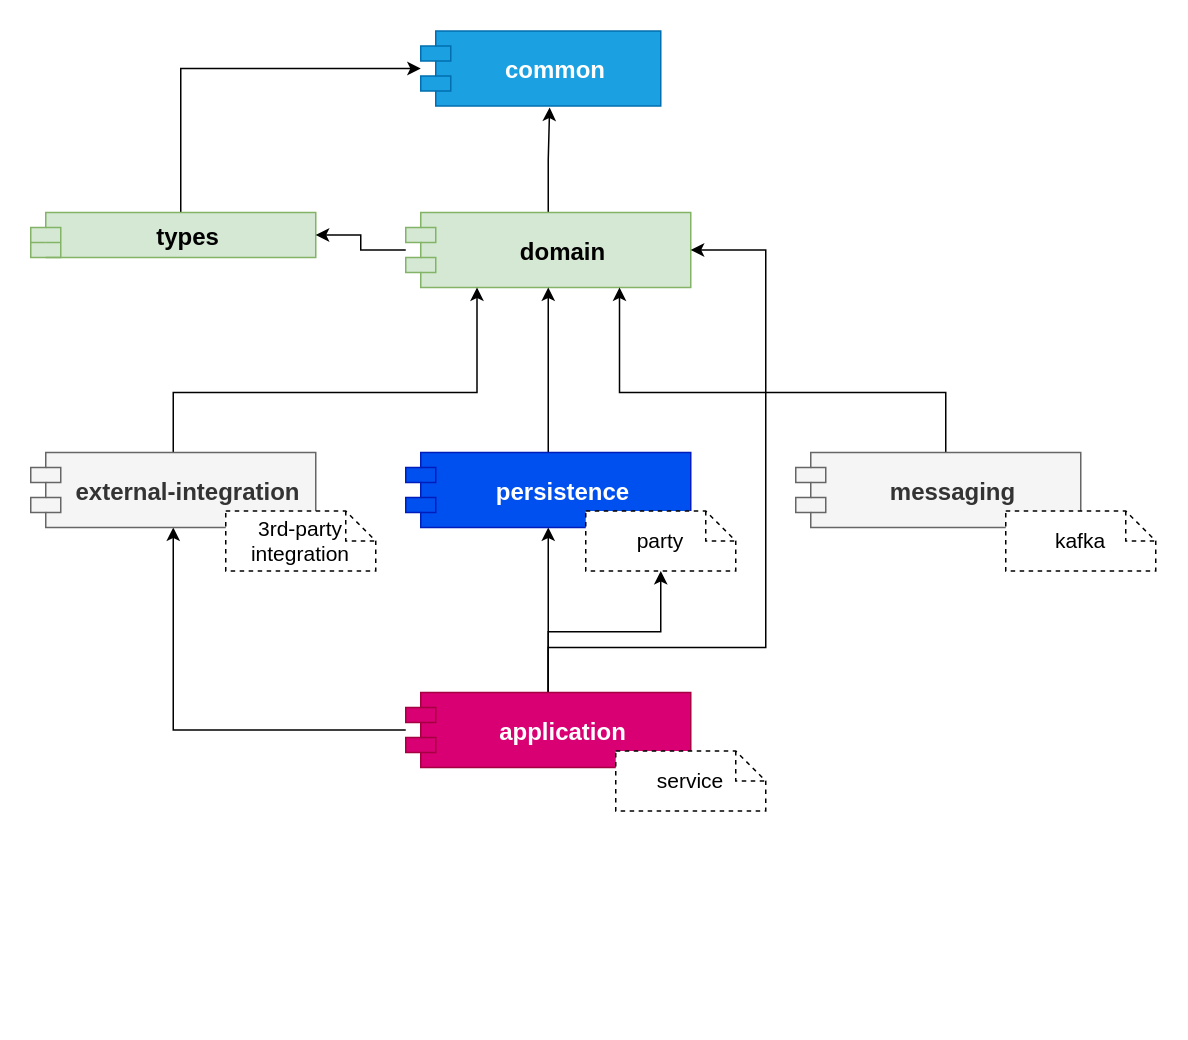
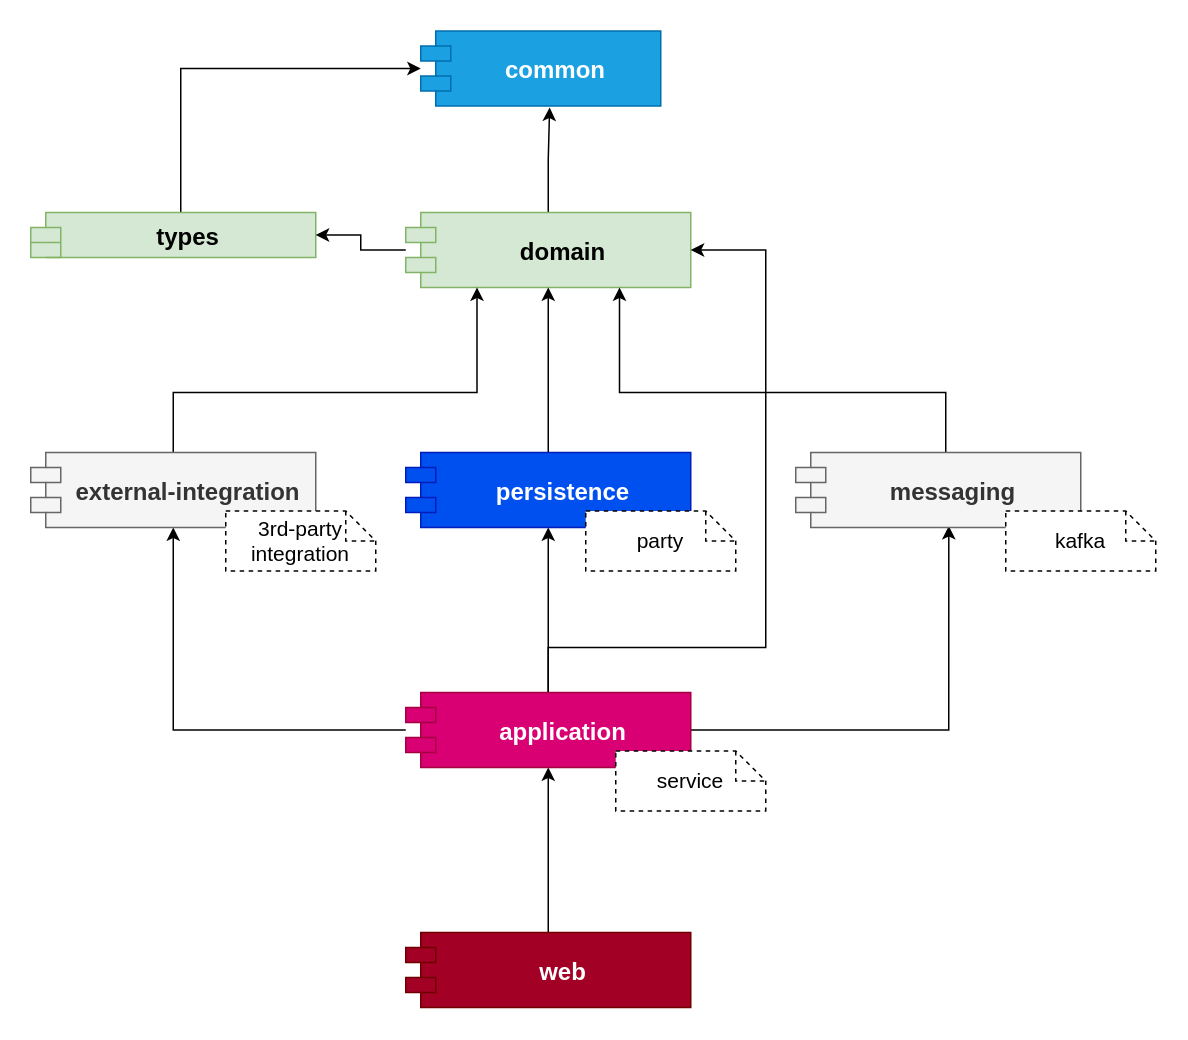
edge "application" -> "party": now "application" -> "messaging"
edge "web" -> "application": added
node "web": added
